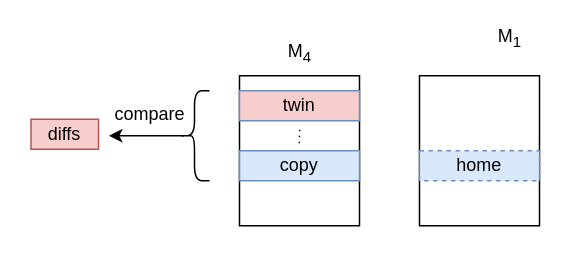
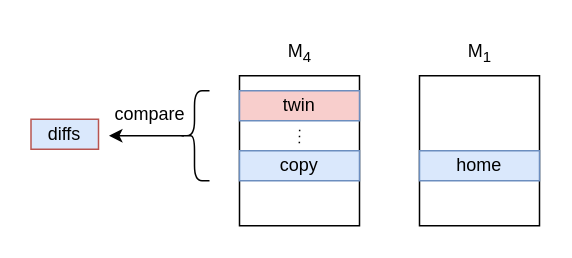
node "M1": moved (509, 38) -> (479, 53)
node "diffs": fillcolor #f8cecc -> #dae8fc
node "home": style dashed -> solid
